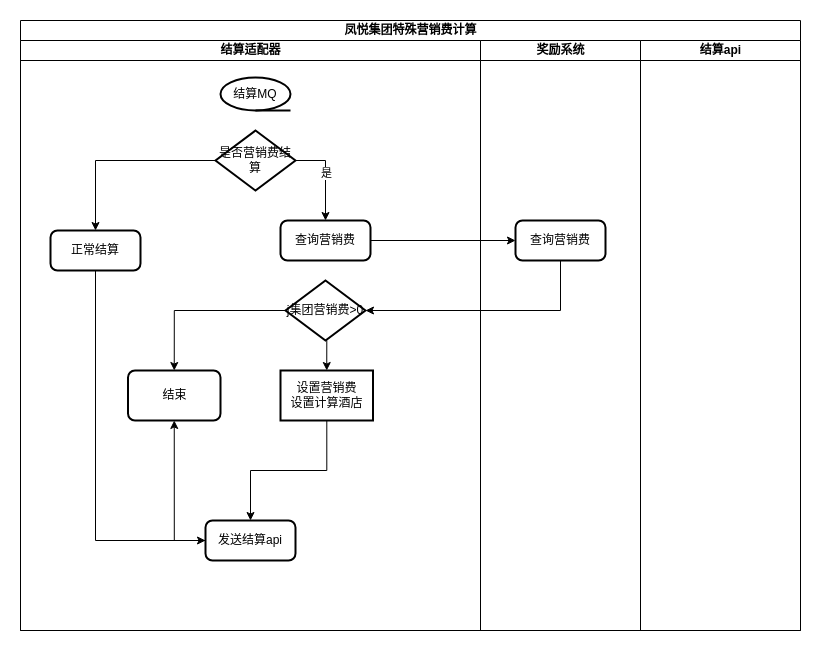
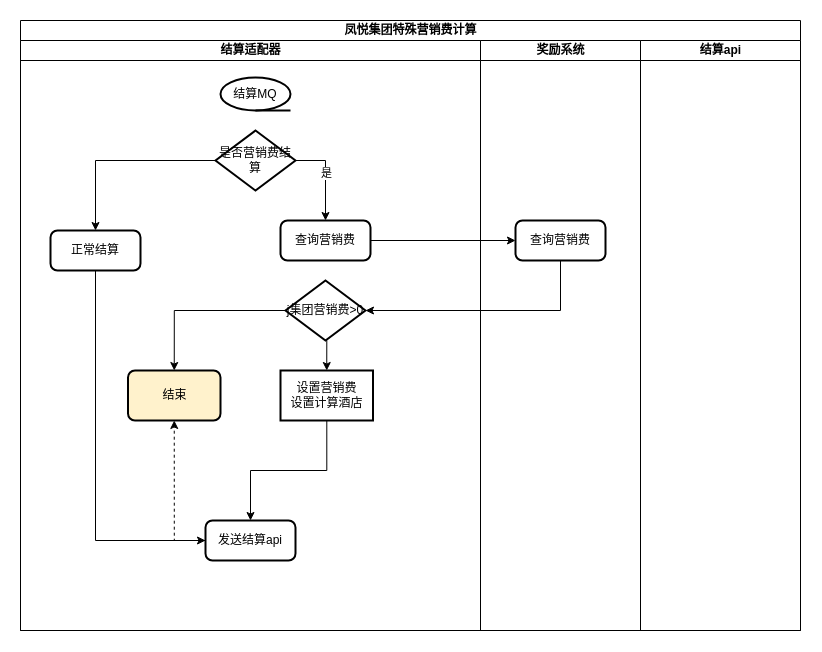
node "结束": fillcolor #ffffff -> #fff2cc
edge "发送结算api" -> "结束": style solid -> dashed
